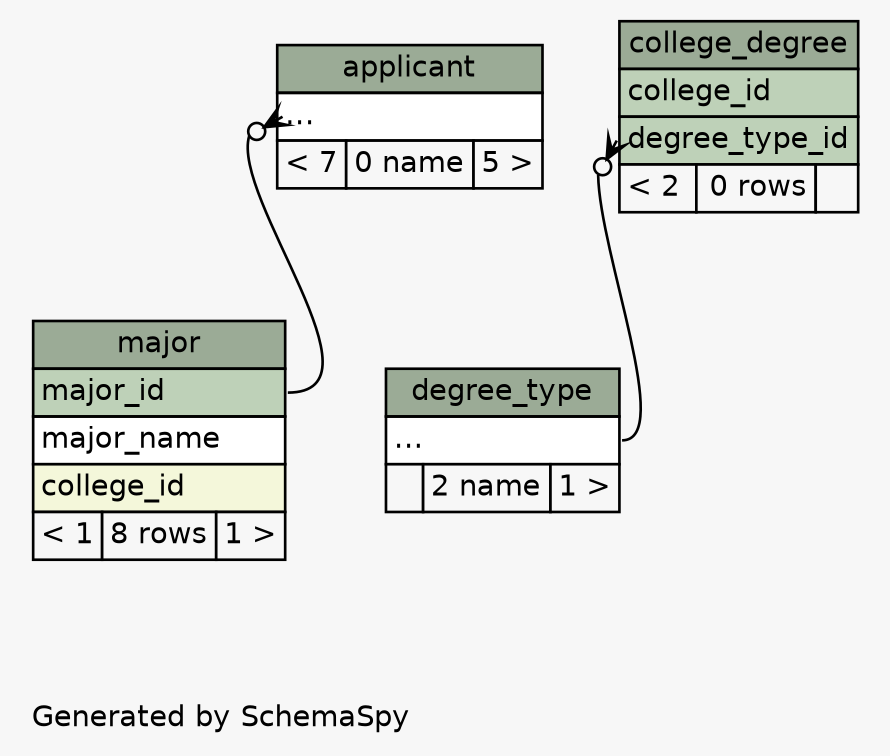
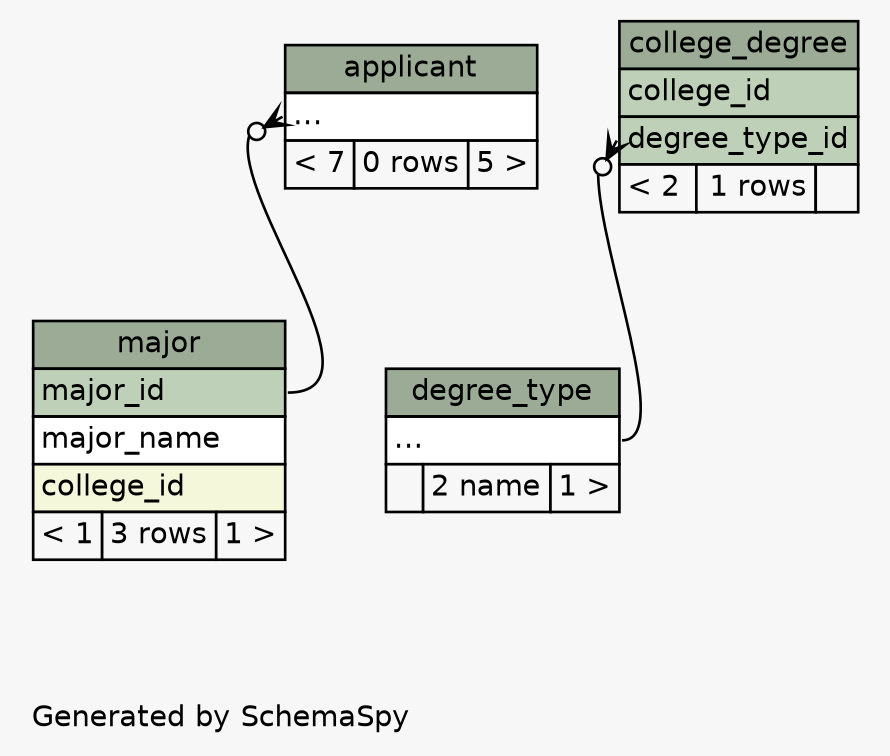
node "applicant": text "0 name" -> "0 rows"
node "college_degree": text "0 rows" -> "1 rows"
node "major": text "8 rows" -> "3 rows"
